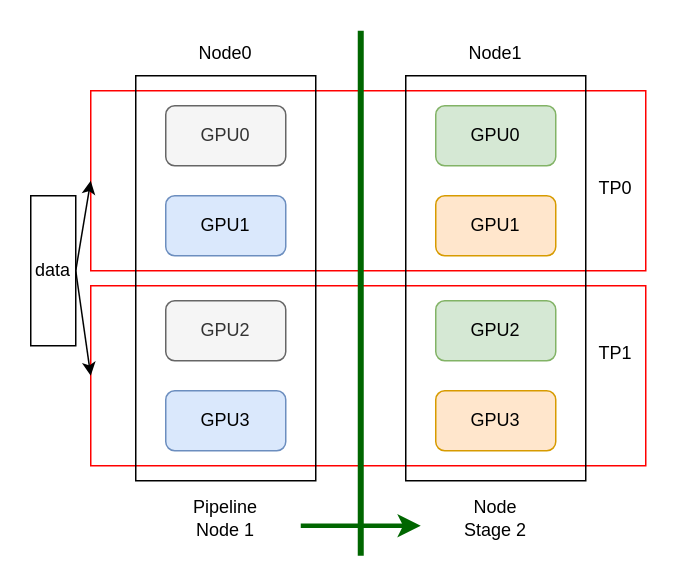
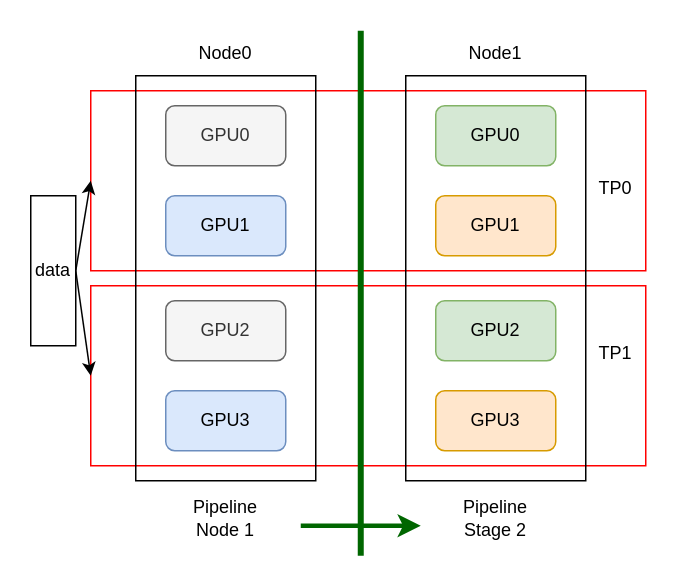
node "Node Stage 2": label "Node Stage 2" -> "Pipeline Stage 2"
